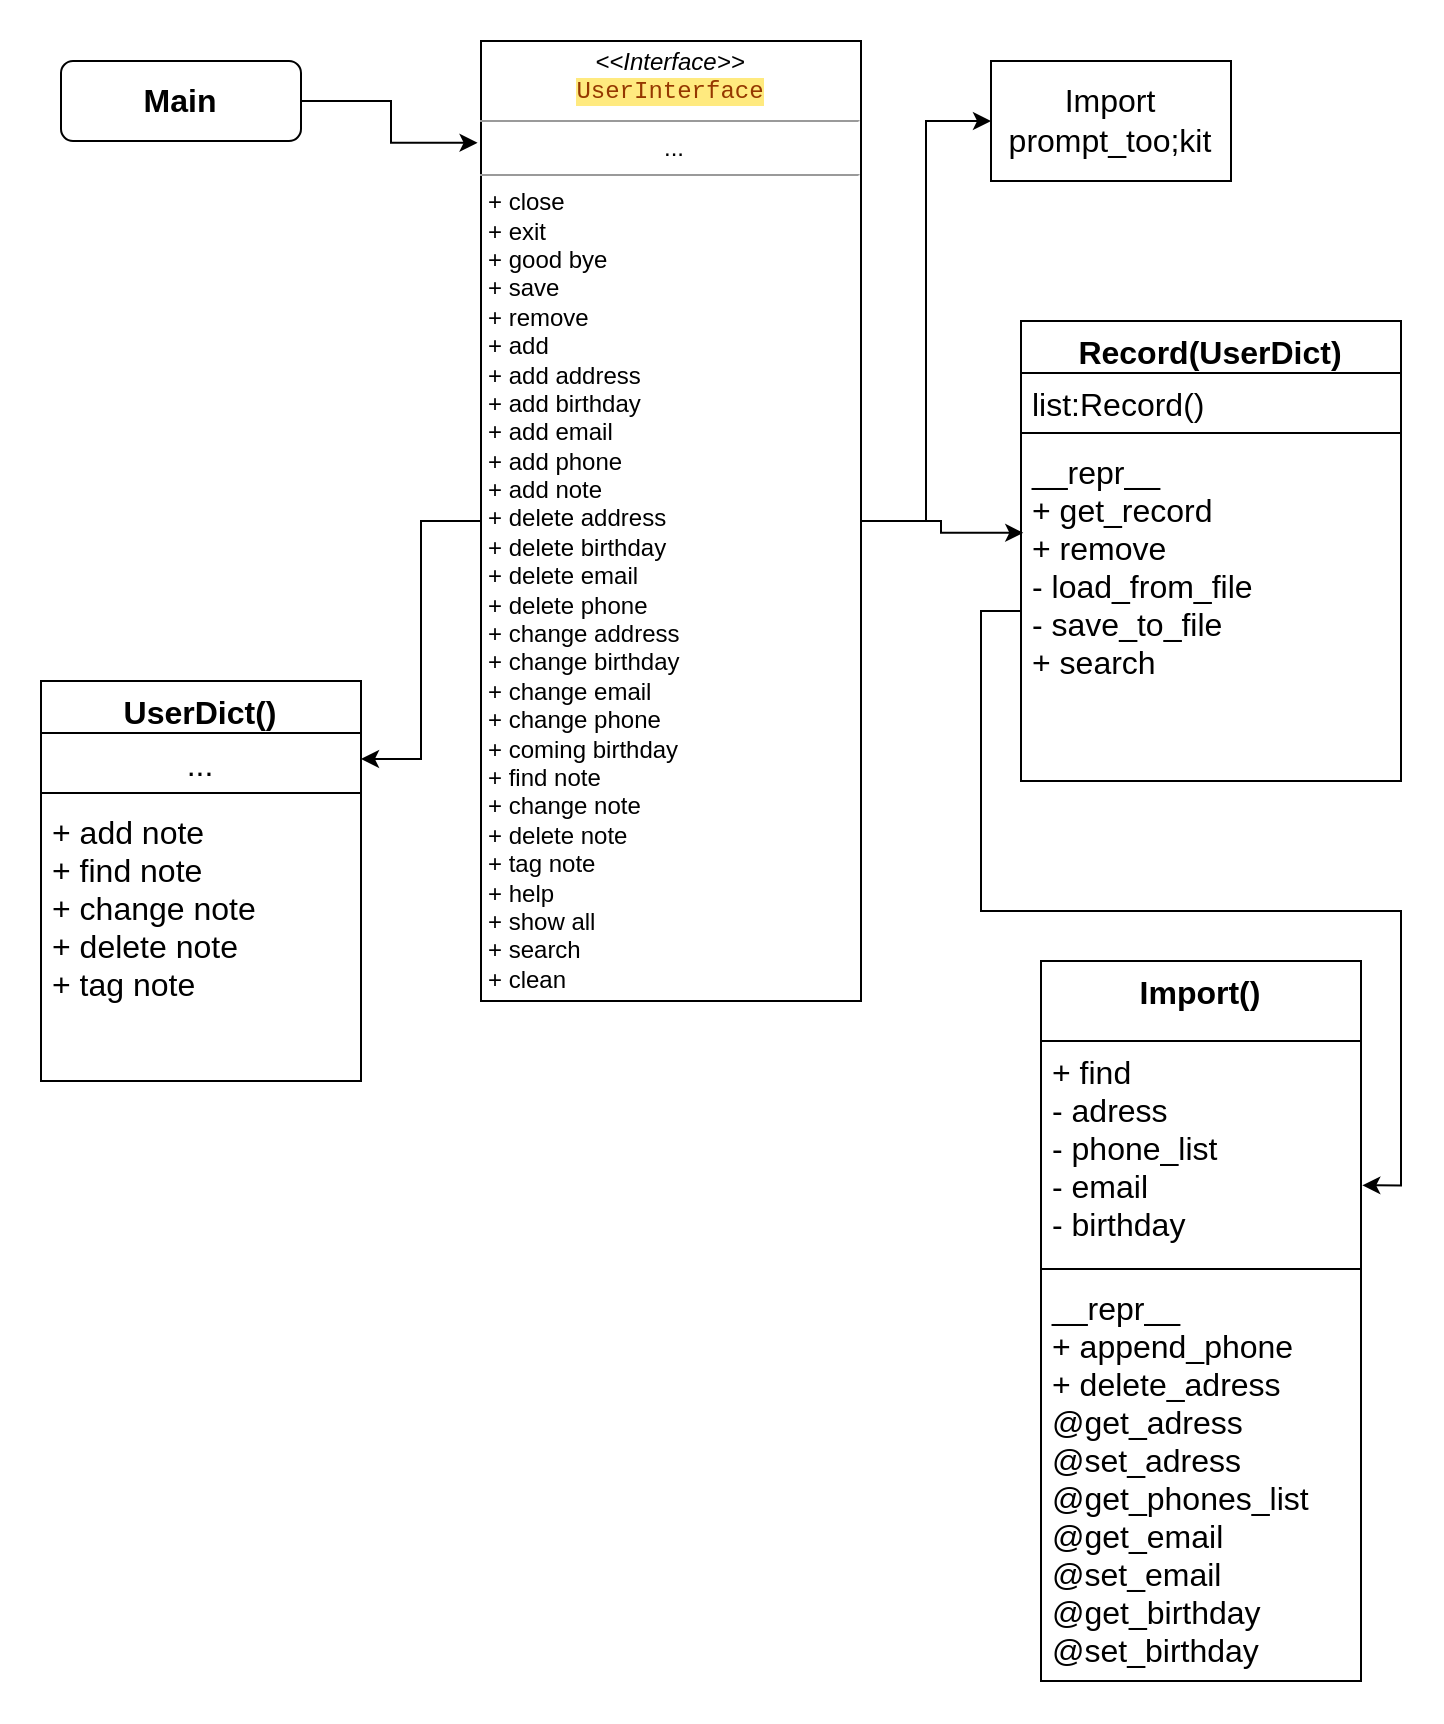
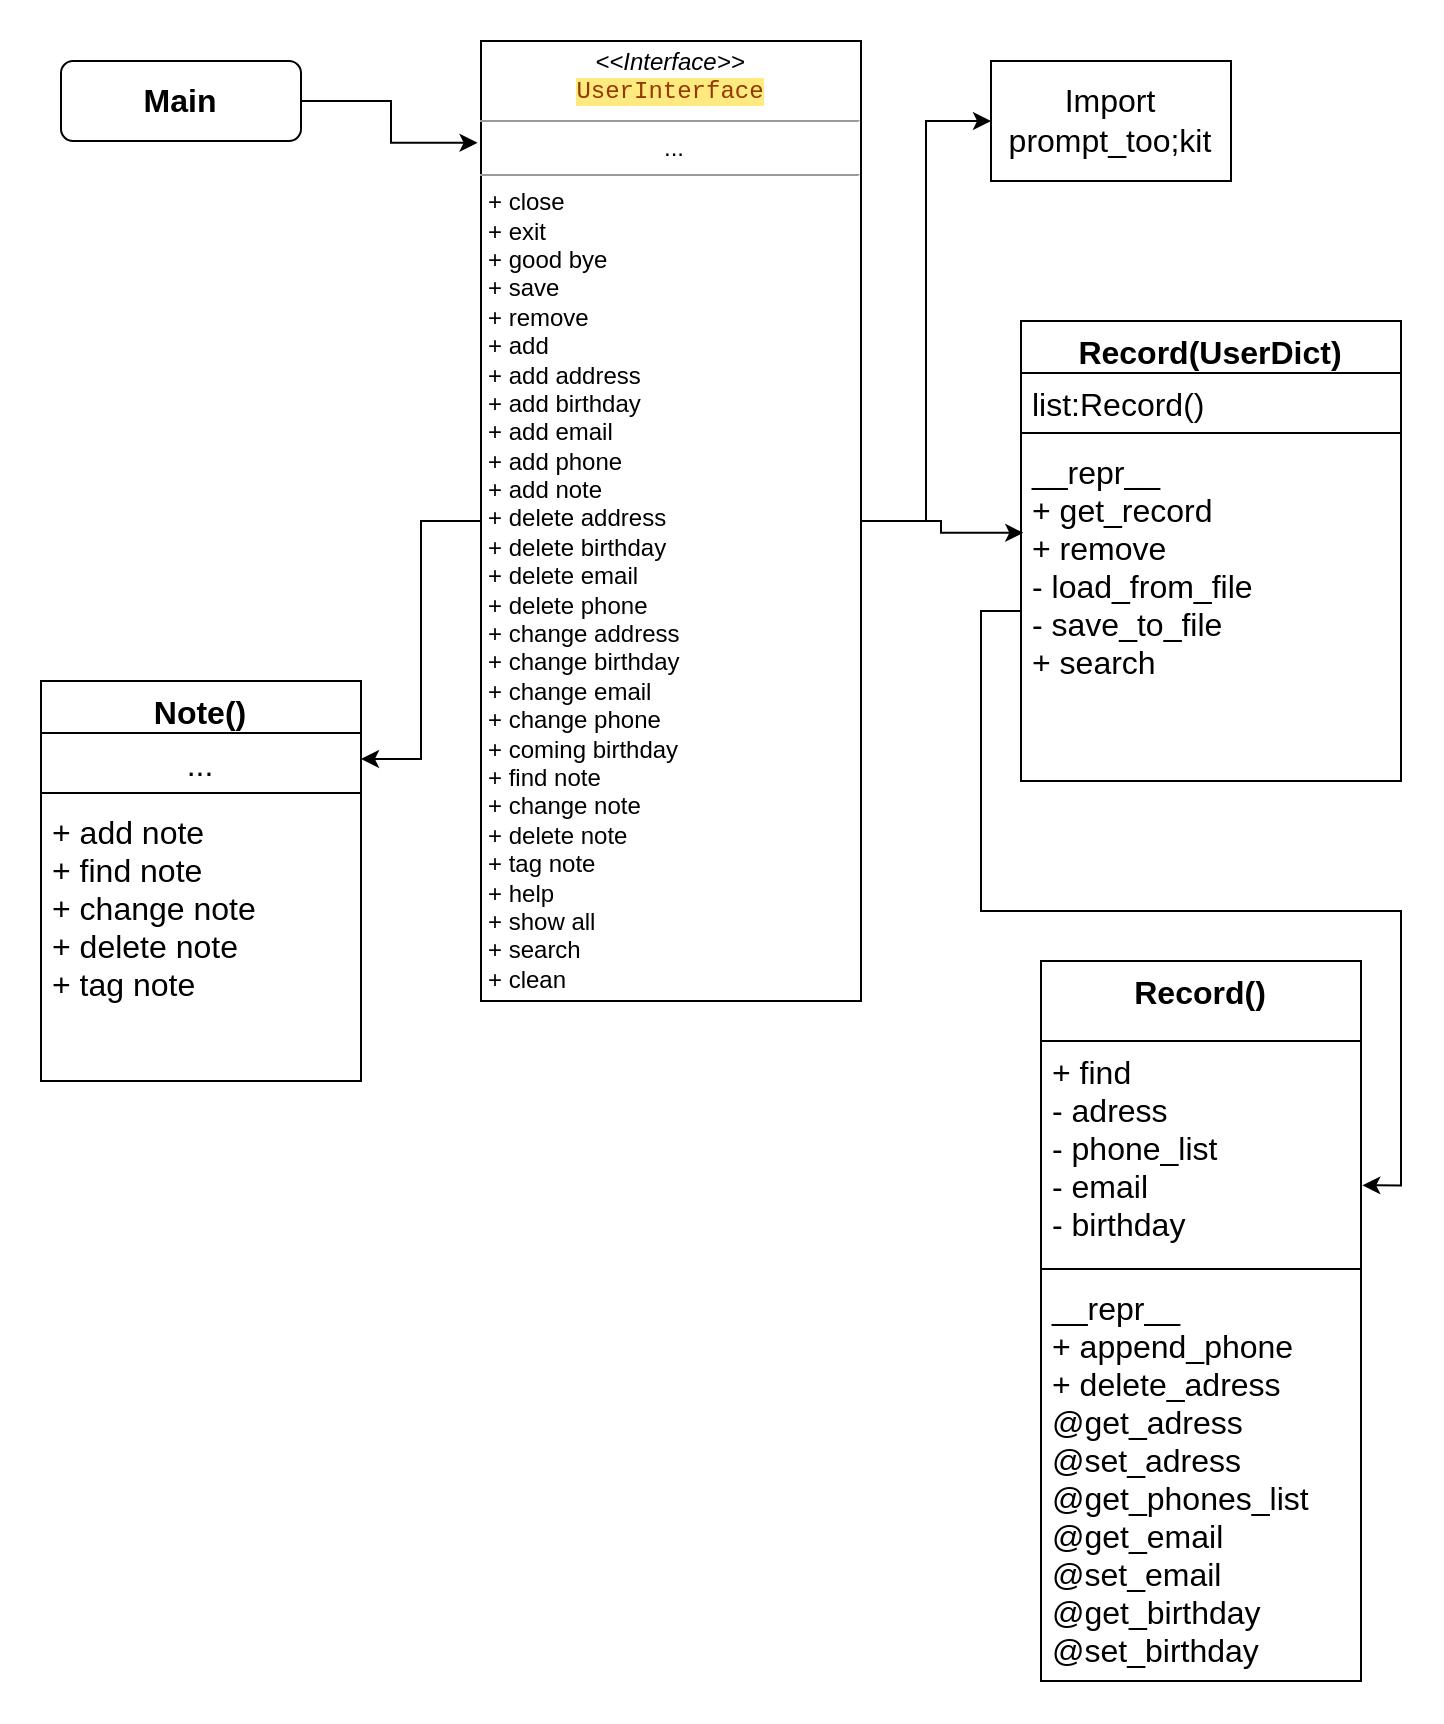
node "UserDict()": label "UserDict()" -> "Note()"
node "Import()": label "Import()" -> "Record()"
